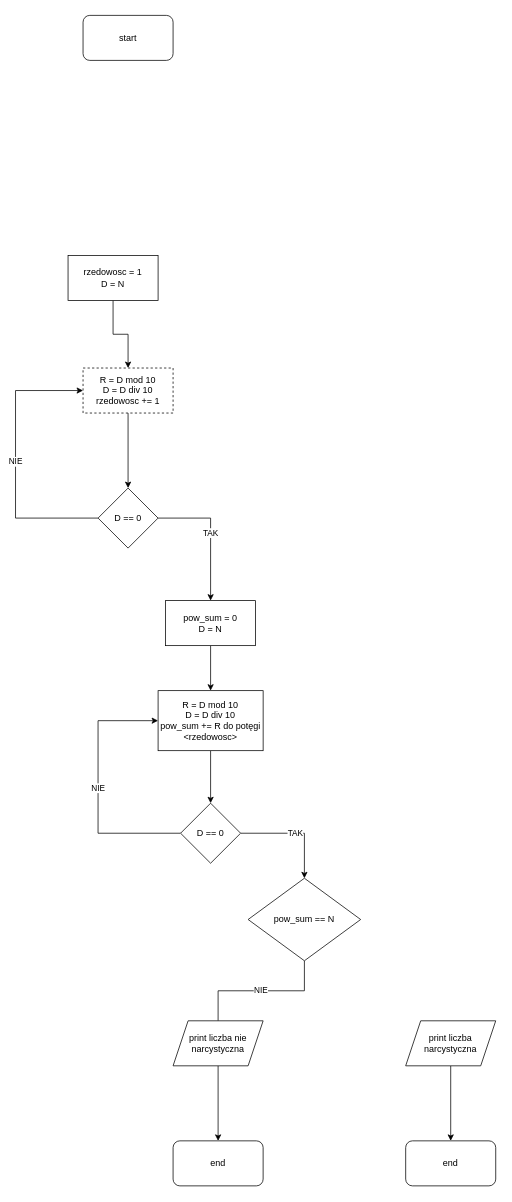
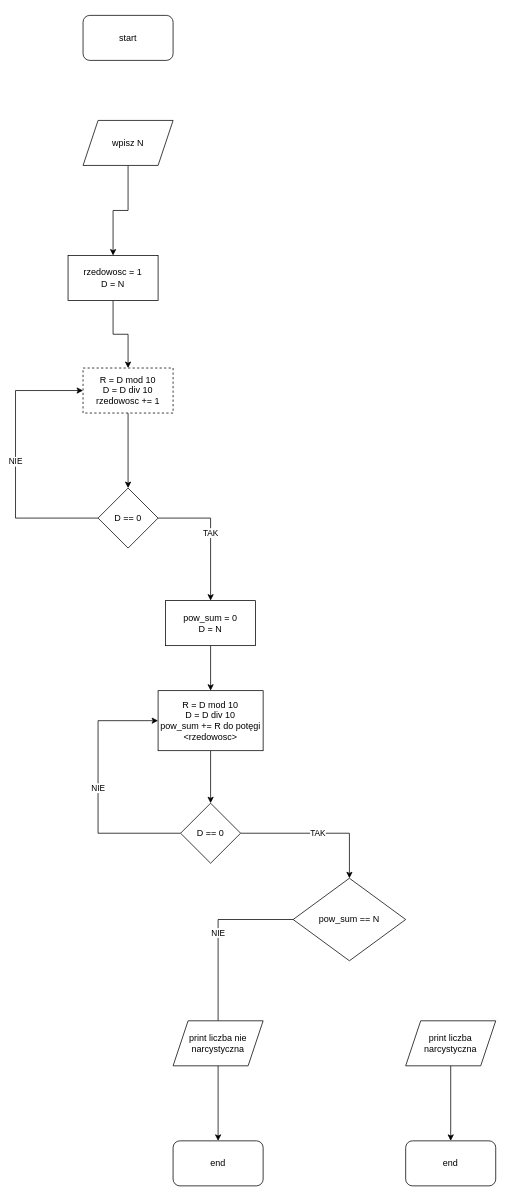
node "wpisz N": added
edge "wpisz N" -> "rzedowosc = 1 D = N": added
node "pow_sum == N": moved (304, 919) -> (349, 919)
